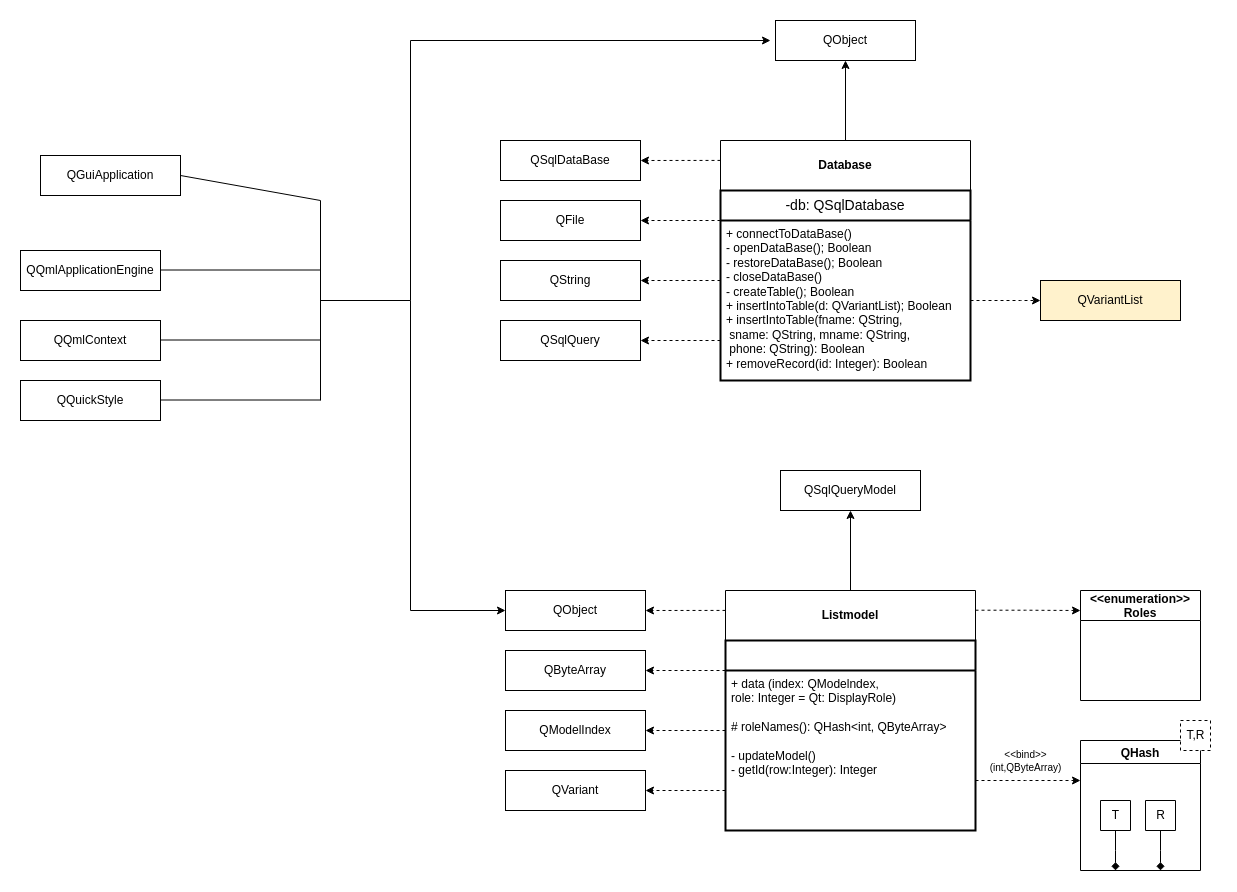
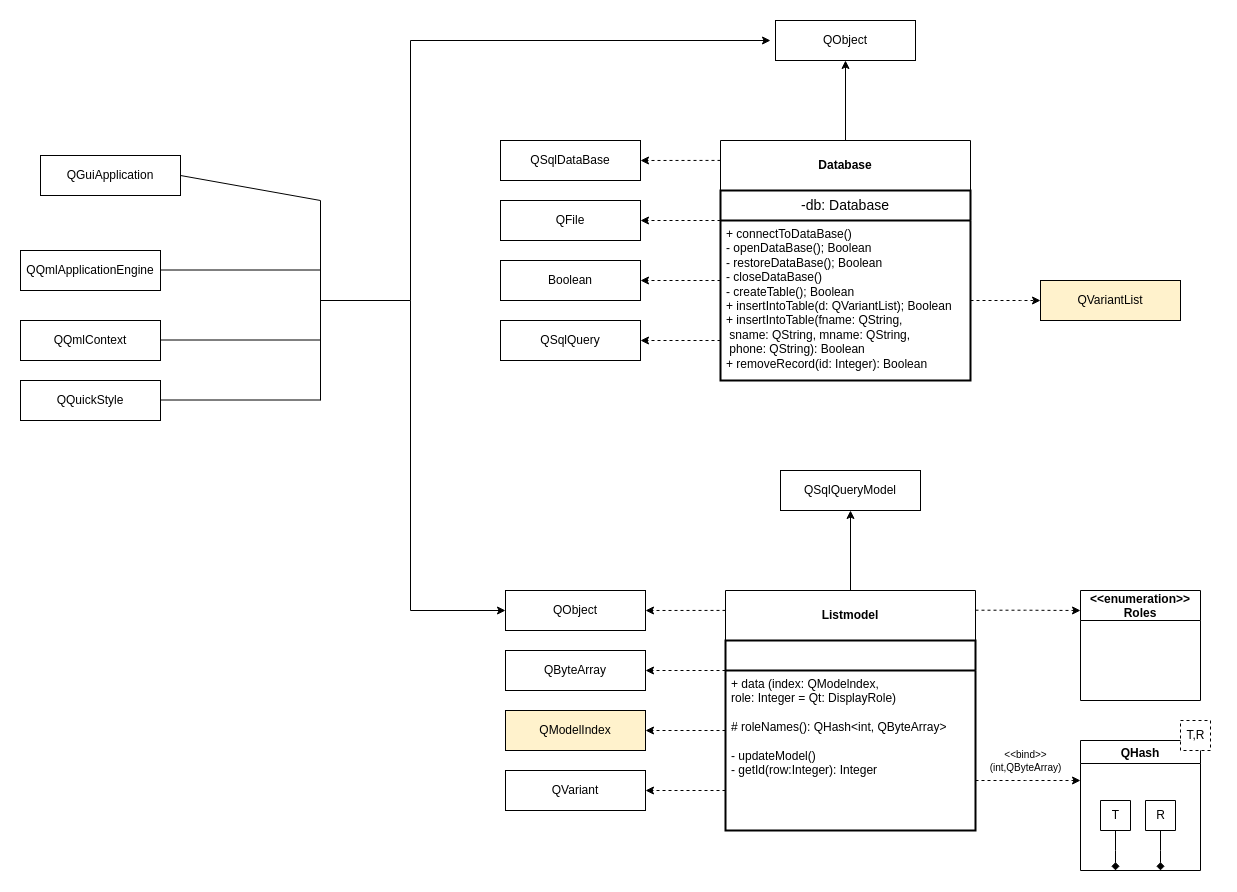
node "-db: QSqlDatabase": label "-db: QSqlDatabase" -> "-db: Database"
node "QString": label "QString" -> "Boolean"
node "QModelIndex": fillcolor #ffffff -> #fff2cc
